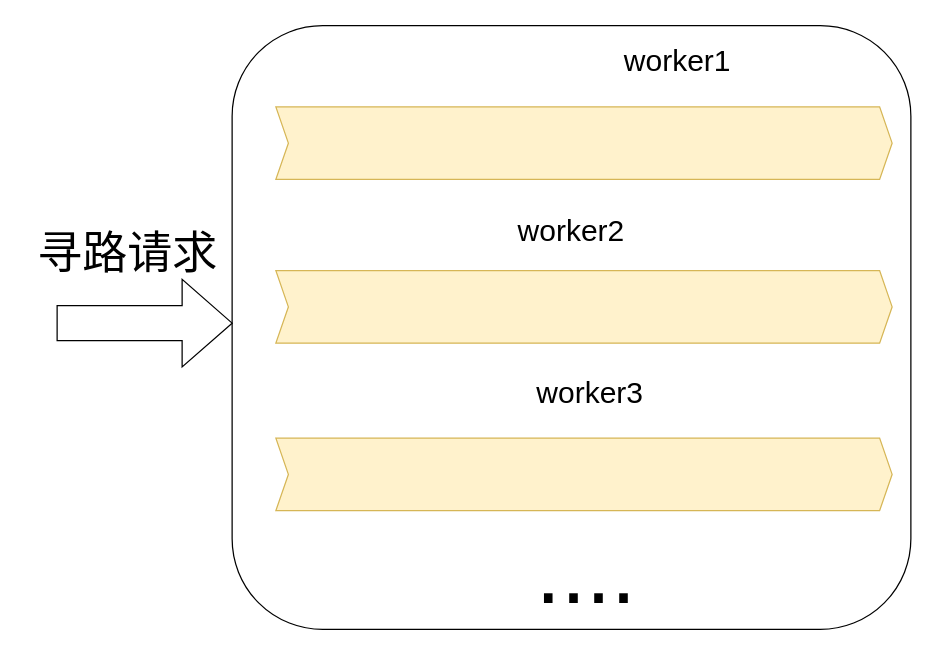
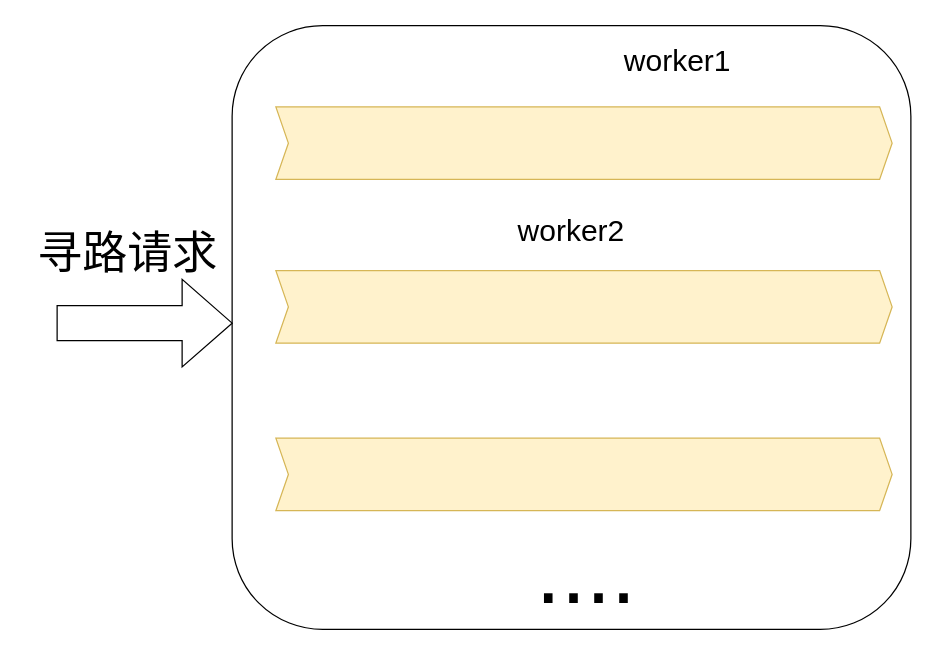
node "worker3": removed
